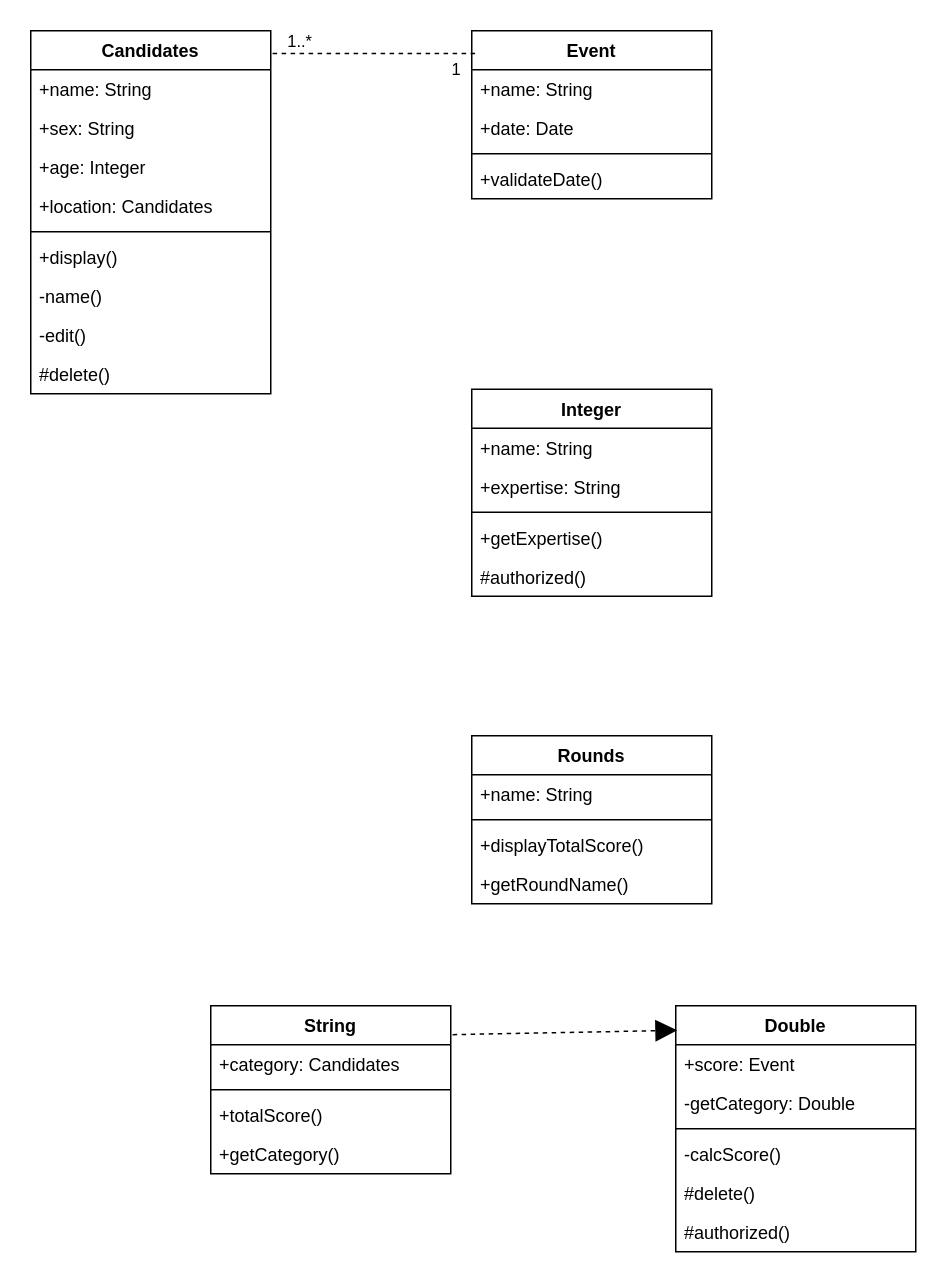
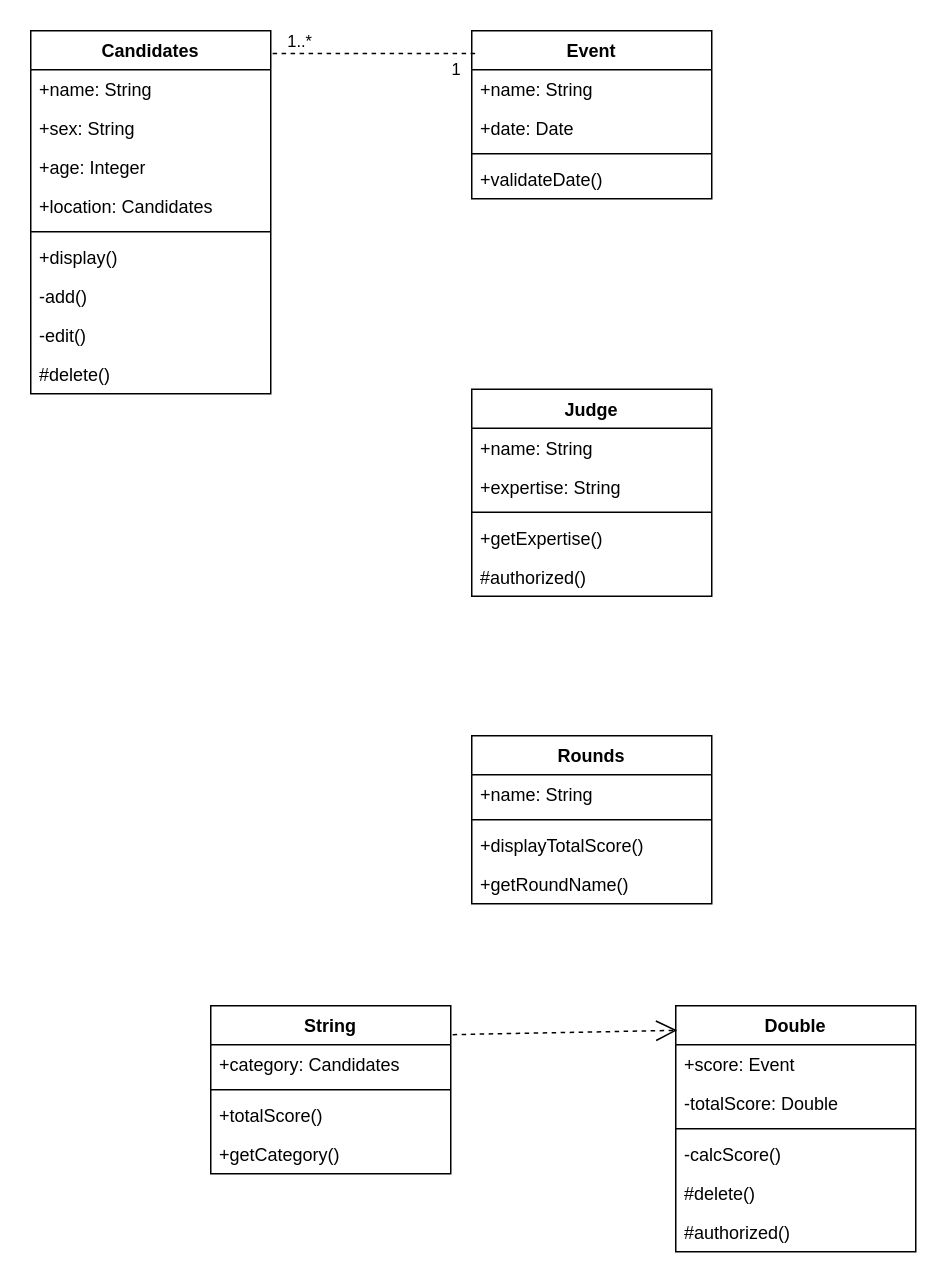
node "-name()": label "-name()" -> "-add()"
node "Integer": label "Integer" -> "Judge"
edge "String" -> "Double": arrowhead block -> open
node "-getCategory: Double": label "-getCategory: Double" -> "-totalScore: Double"
